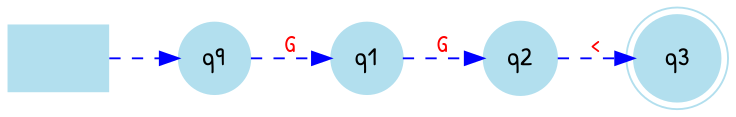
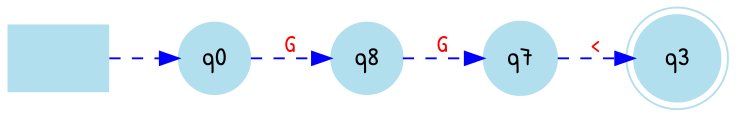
node "q9": label "q9" -> "q0"
node "q1": label "q1" -> "q8"
node "q2": label "q2" -> "q7"
